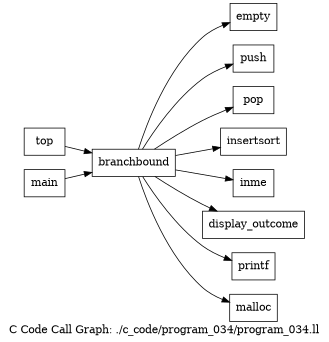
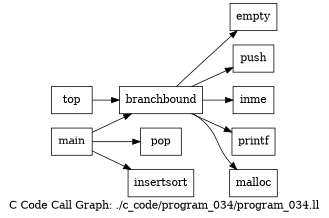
edge "branchbound" -> "pop": now "main" -> "pop"
edge "branchbound" -> "insertsort": now "main" -> "insertsort"
node "display_outcome": removed
